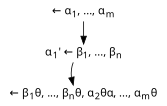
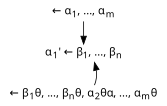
edge "α" -> "← β": reversed
